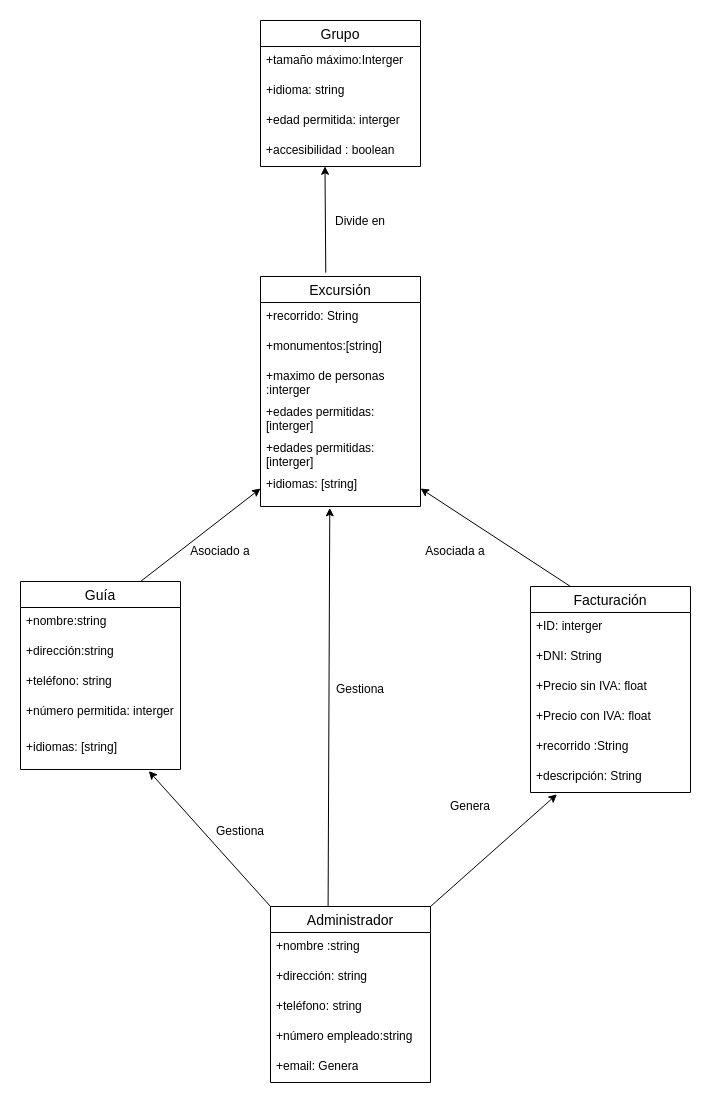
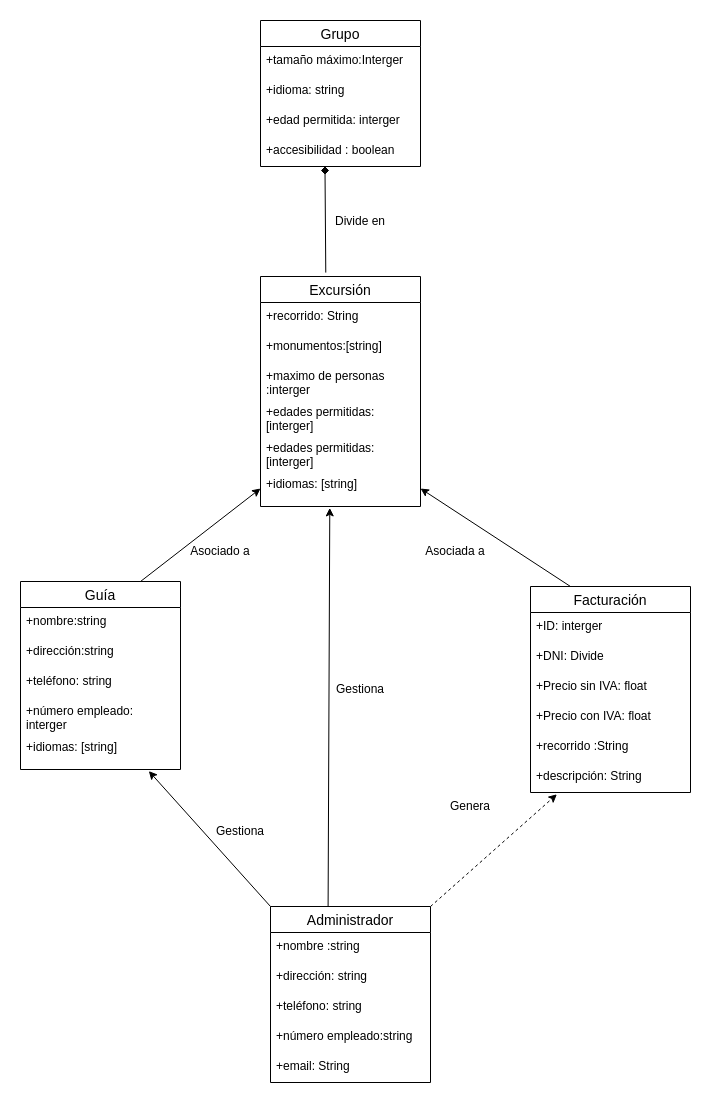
edge "Excursión" -> "+accesibilidad : boolean": arrowhead classic -> diamond
node "+DNI: String": label "+DNI: String" -> "+DNI: Divide"
node "+número permitida: interger": label "+número permitida: interger" -> "+número empleado: interger"
edge "Administrador" -> "+descripción: String": style solid -> dashed
node "+email: Genera": label "+email: Genera" -> "+email: String"
